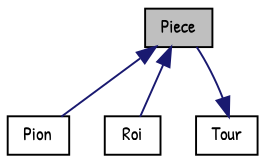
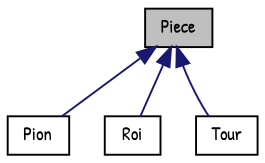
edge "Piece" -> "Tour": reversed
